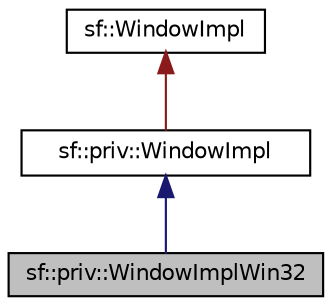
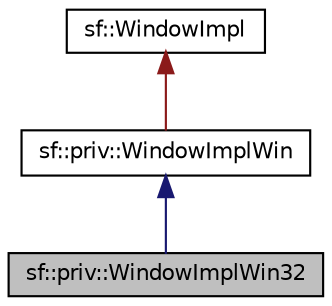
node "sf::priv::WindowImpl": label "sf::priv::WindowImpl" -> "sf::priv::WindowImplWin"
